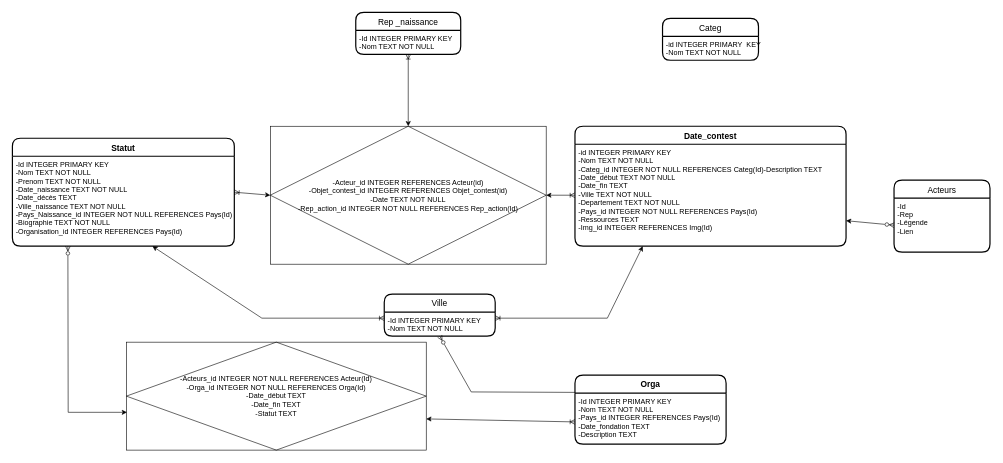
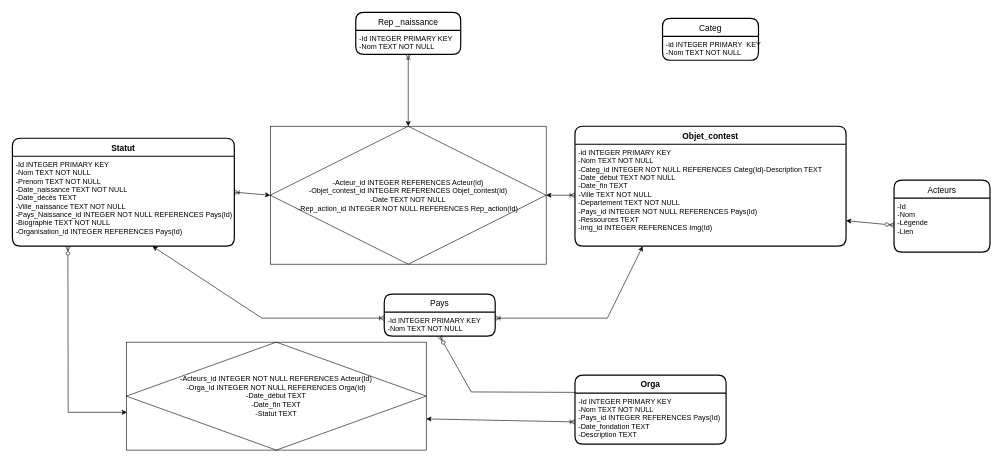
node "Date_contest": label "Date_contest" -> "Objet_contest"
node "-Id -Rep -Légende -Lien": label "-Id -Rep -Légende -Lien" -> "-Id -Nom -Légende -Lien"
node "Ville": label "Ville" -> "Pays"
